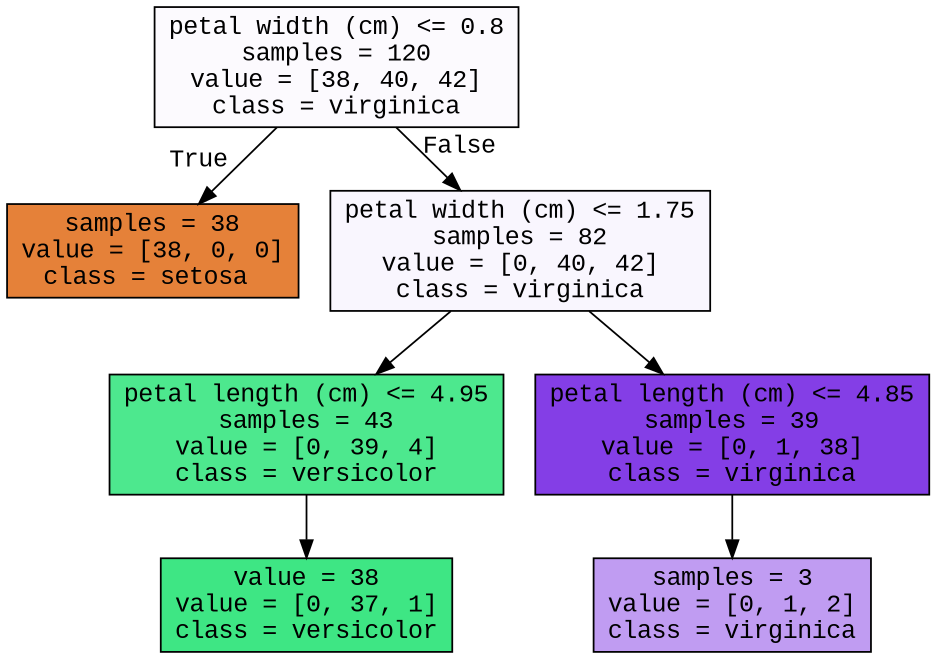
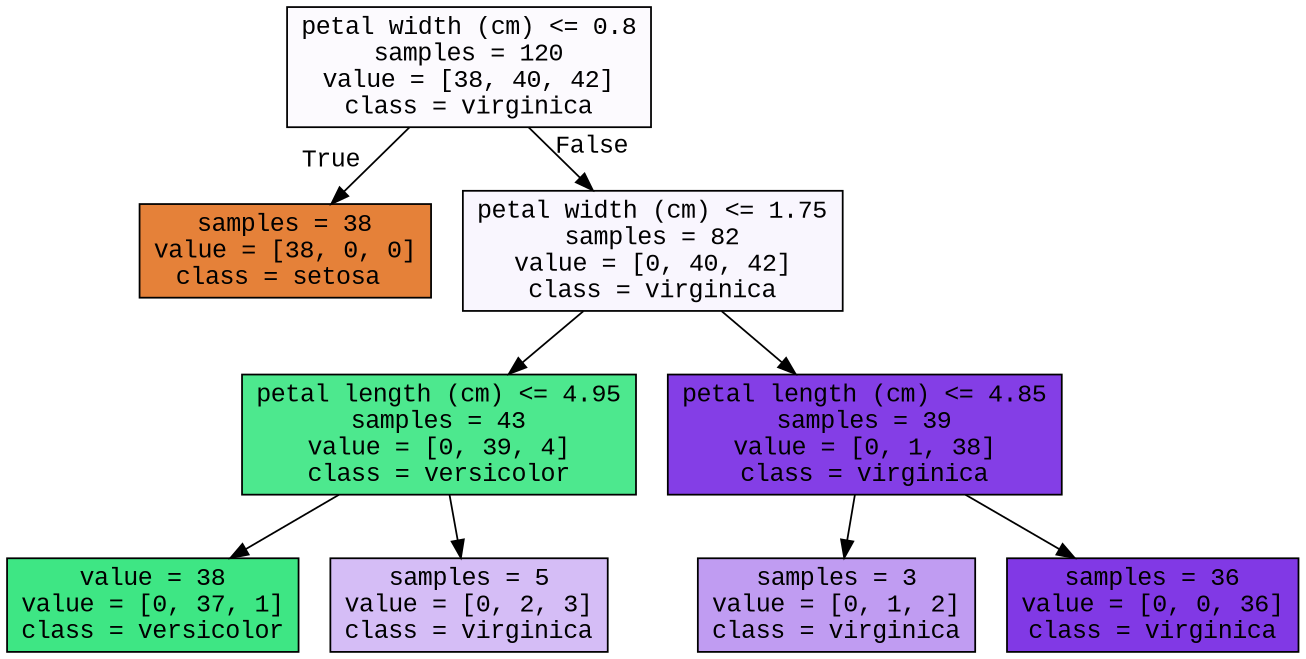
node "samples = 5 value = [0, 2, 3] class = virginica": added
node "samples = 36 value = [0, 0, 36] class = virginica": added
